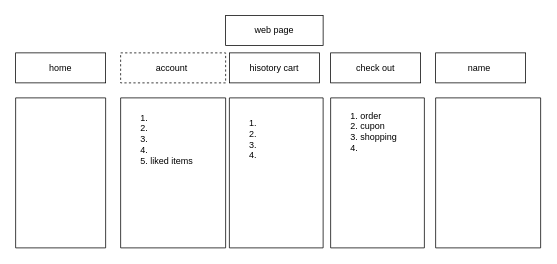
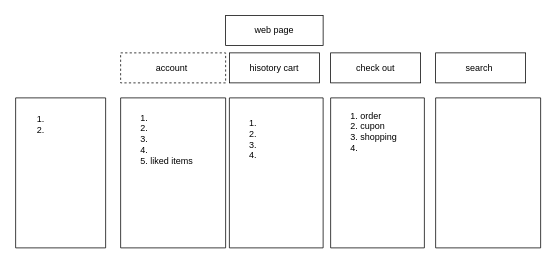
node "home": removed
node "name": label "name" -> "search"
node "search bar items": added
